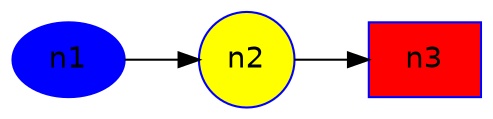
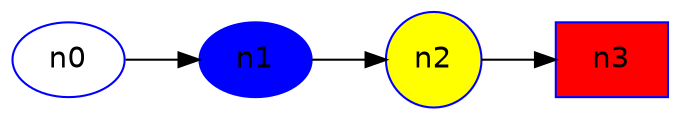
node "n0": added
